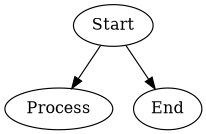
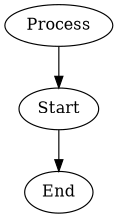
edge "Start" -> "Process": reversed
